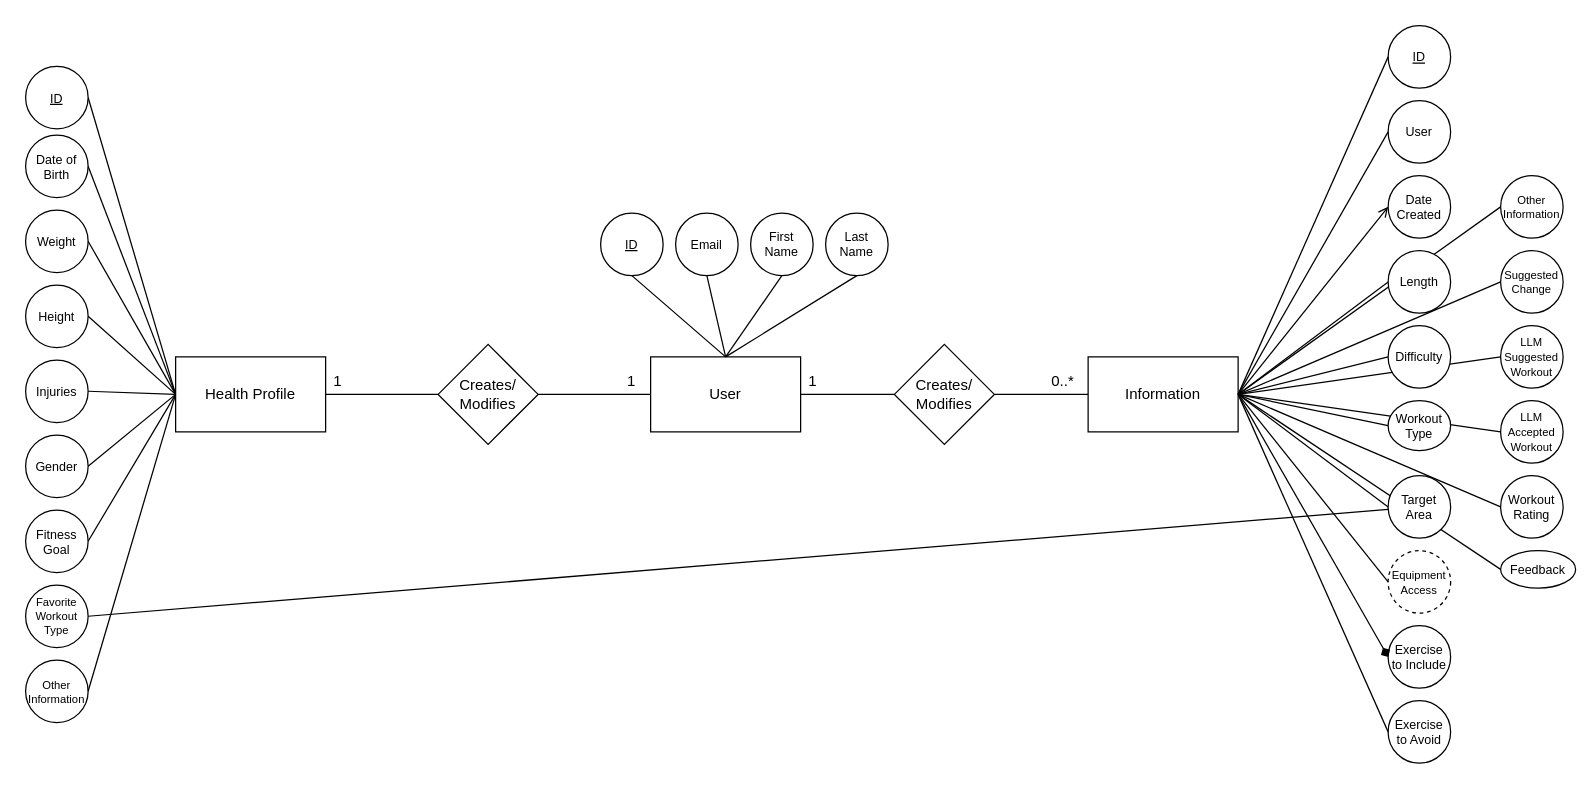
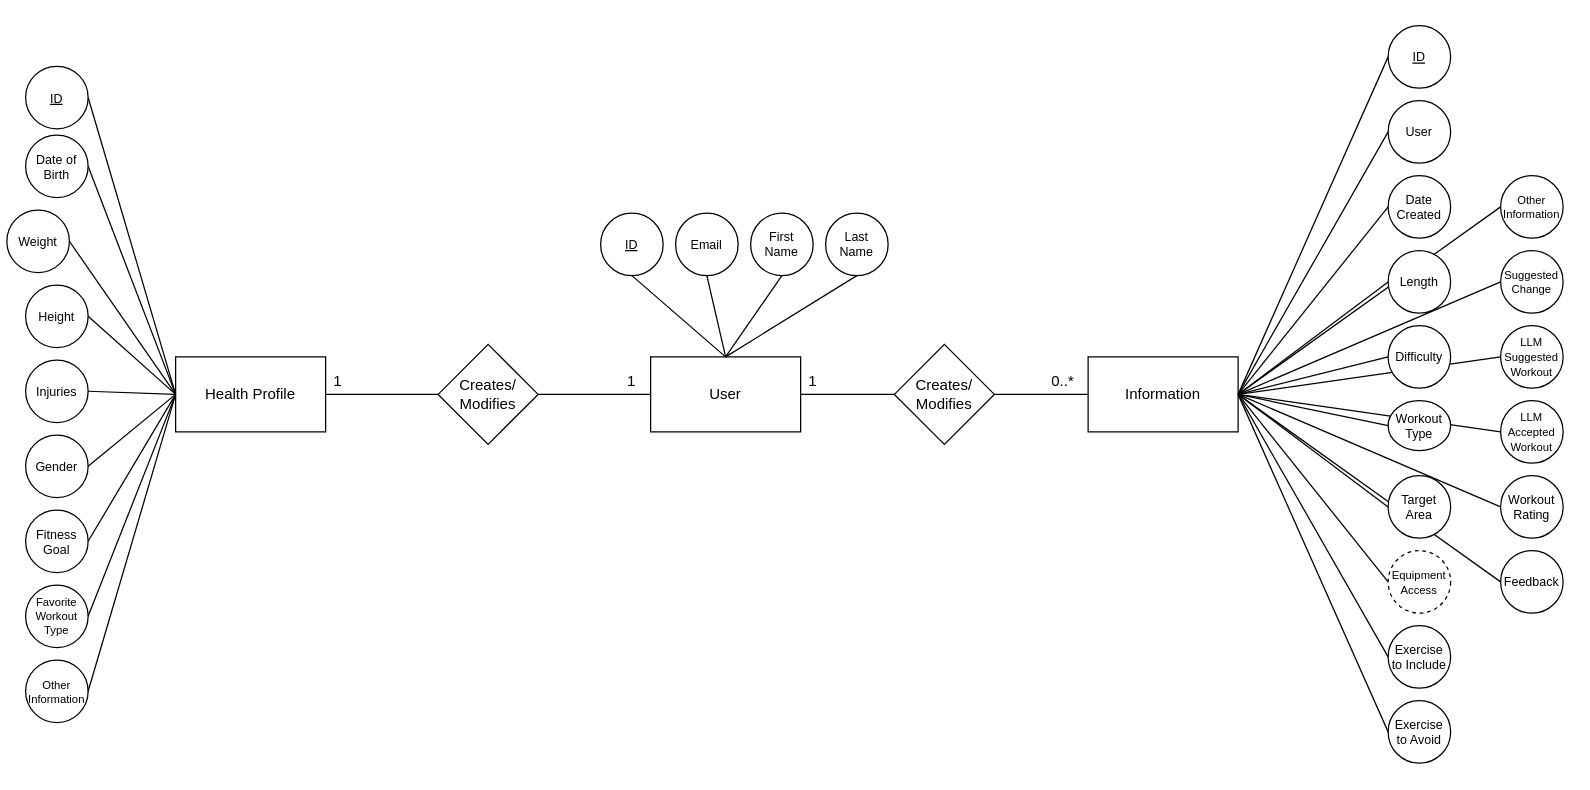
edge "Information" -> "Date Created": arrowhead open -> none
node "Weight": moved (57, 241) -> (38, 241)
edge "Target Area" -- "Favorite Workout Type": now "Health Profile" -- "Favorite Workout Type"
node "Feedback": size 75x38 -> 63x63
edge "Information" -> "Exercise to Include": arrowhead diamond -> none
